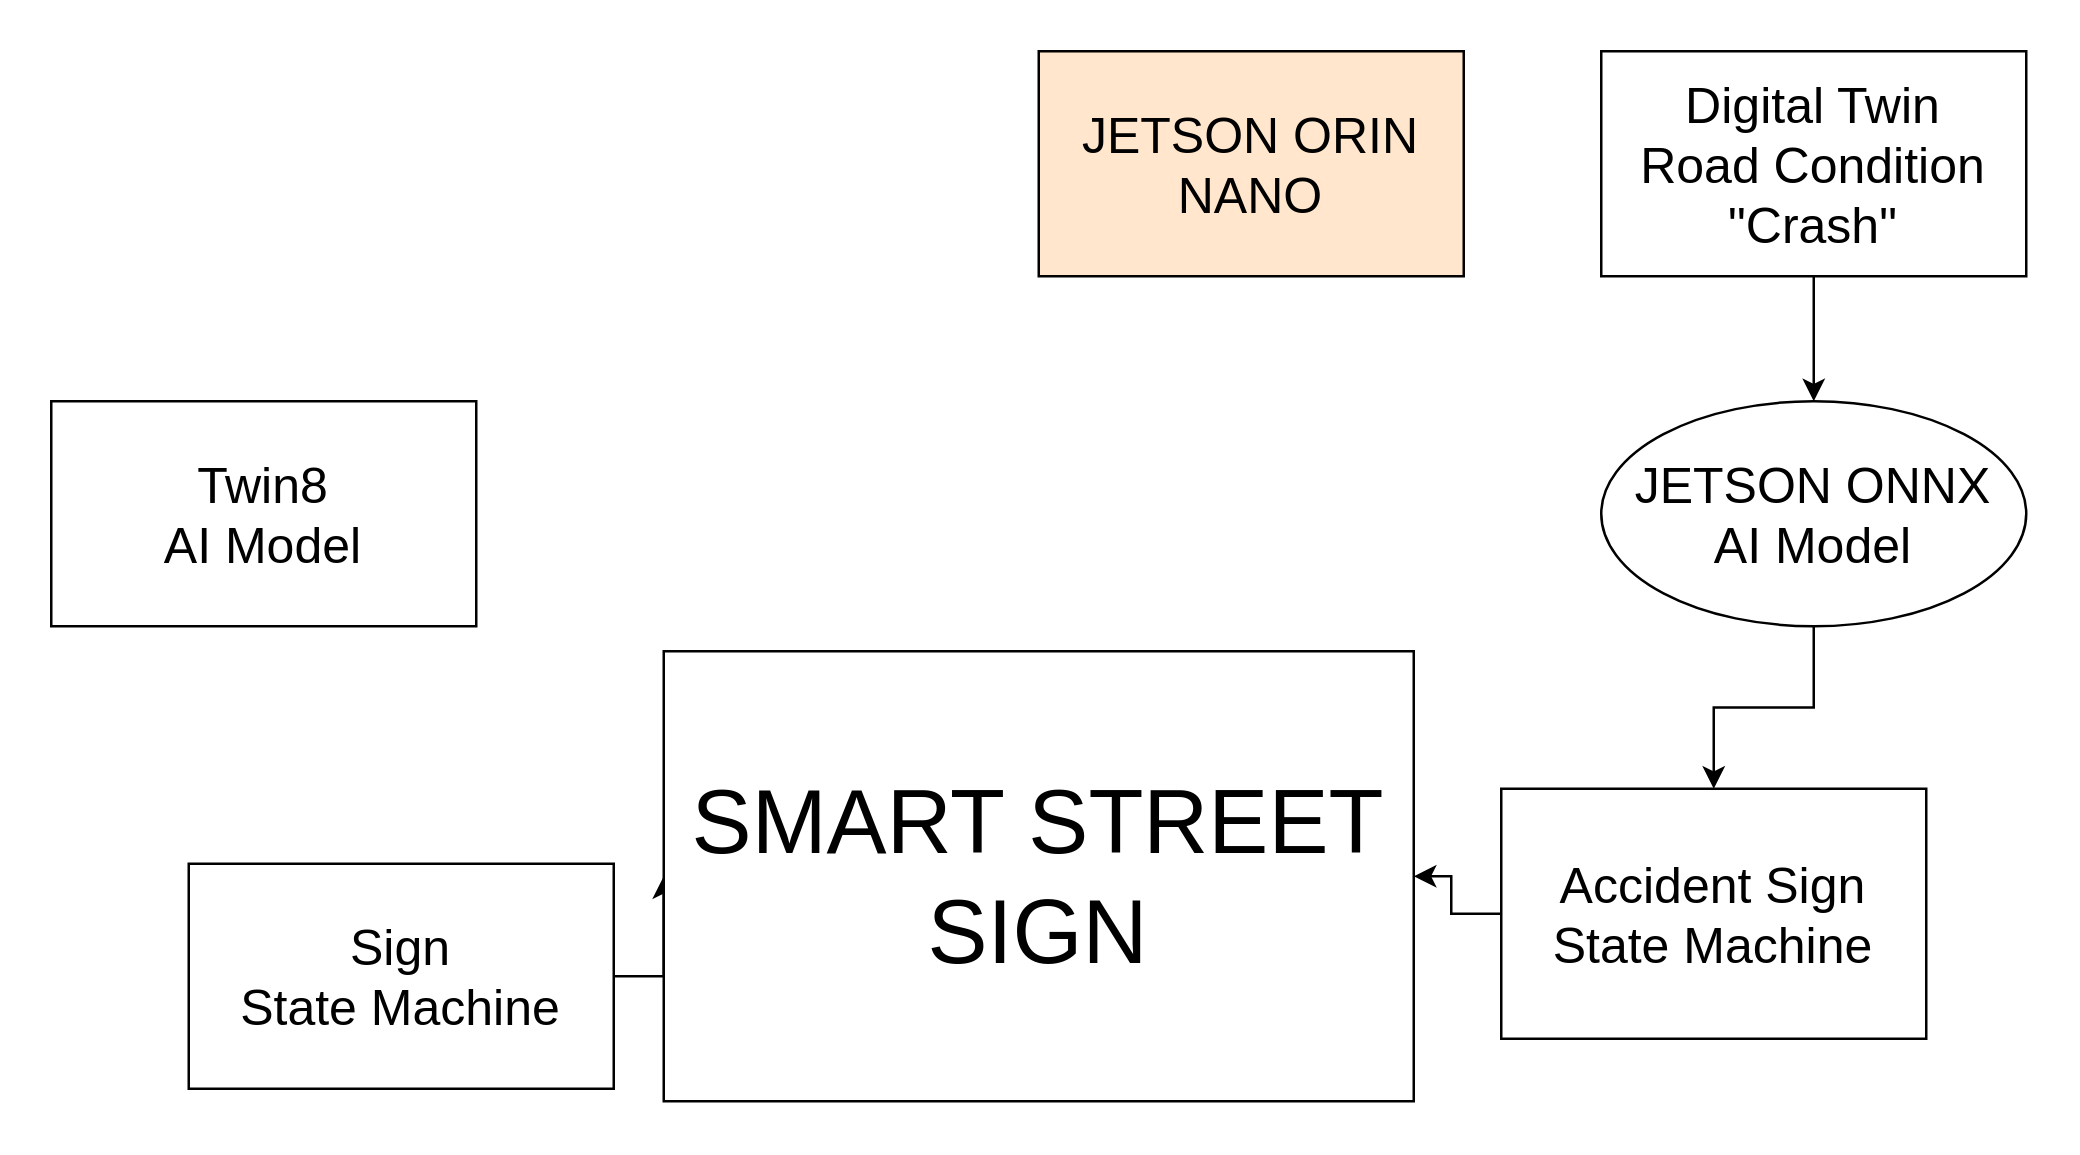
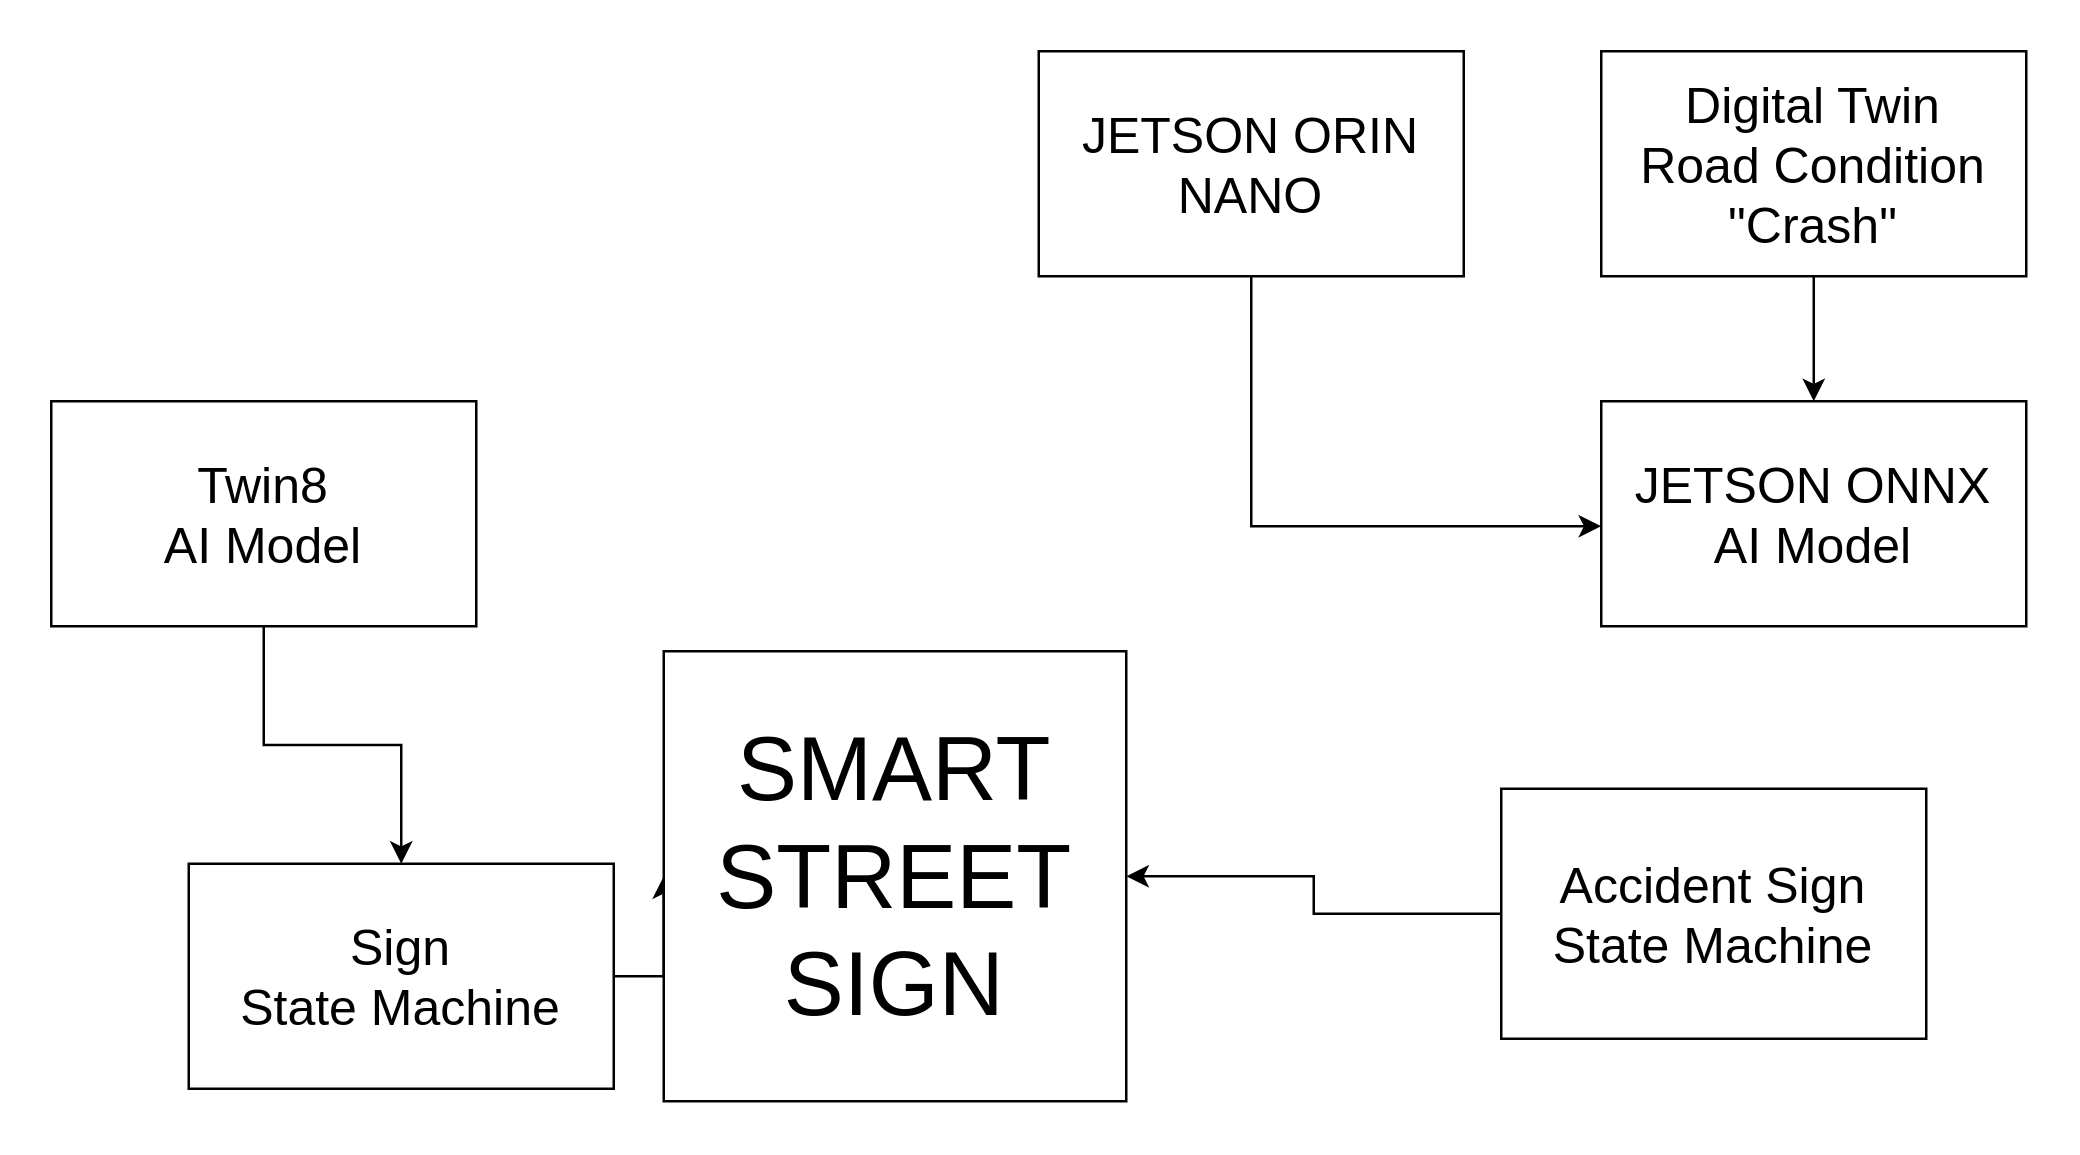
node "JETSON ORIN NANO": fillcolor #ffe6cc -> #ffffff
node "JETSON ONNX AI Model": shape ellipse -> rectangle
edge "JETSON ORIN NANO" -> "JETSON ONNX AI Model": added
edge "JETSON ONNX AI Model" -> "Accident Sign State Machine": removed
edge "Twin8 AI Model" -> "Sign State Machine": added
node "SMART STREET SIGN": size 750x450 -> 463x450
